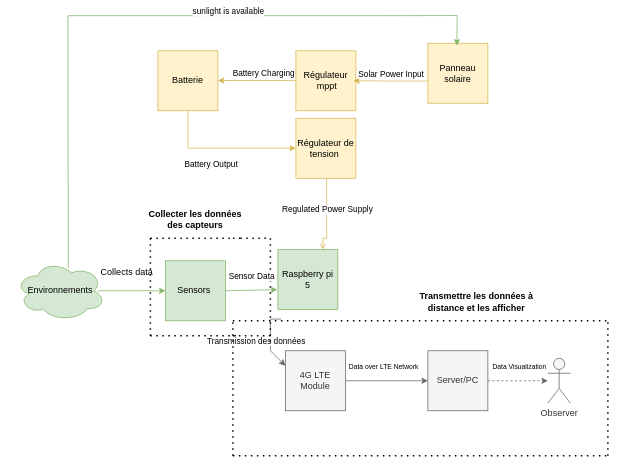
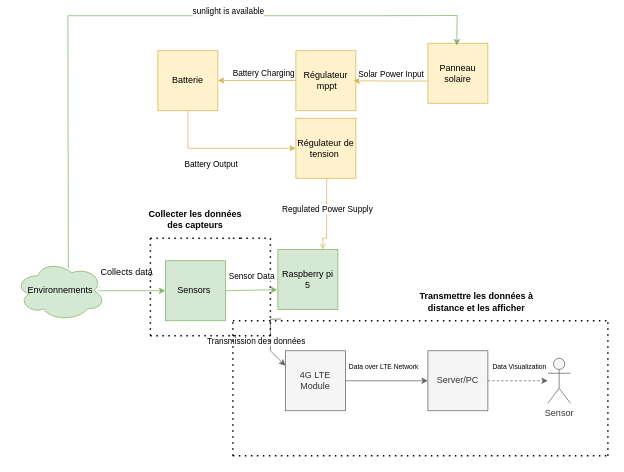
node "Observer": label "Observer" -> "Sensor"
